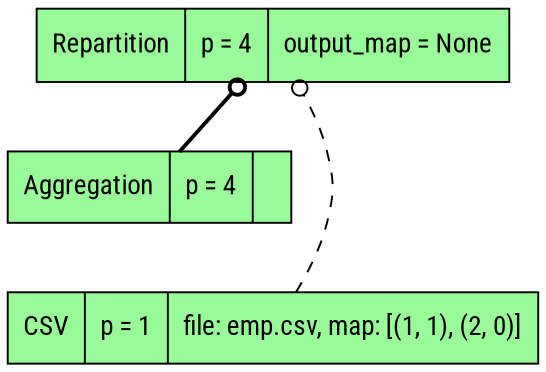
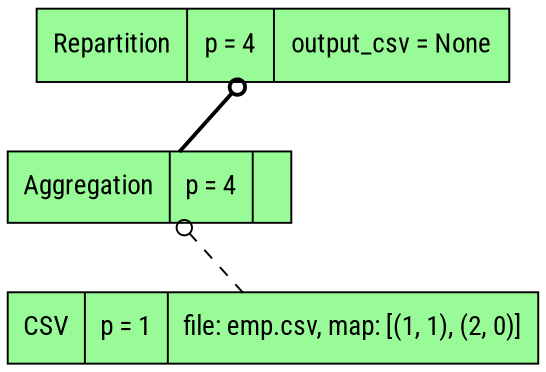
node "Repartition": text "output_map = None" -> "output_csv = None"
edge "CSV" -> "Repartition": now "CSV" -> "Aggregation"
